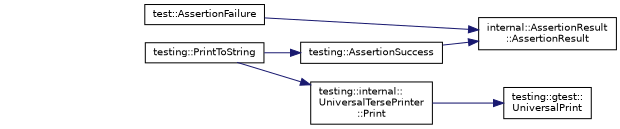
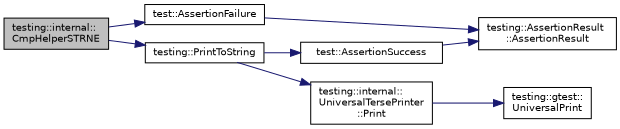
node "testing::internal:: CmpHelperSTRNE": added
node "internal::AssertionResult ::AssertionResult": label "internal::AssertionResult ::AssertionResult" -> "testing::AssertionResult ::AssertionResult"
node "testing::AssertionSuccess": label "testing::AssertionSuccess" -> "test::AssertionSuccess"
